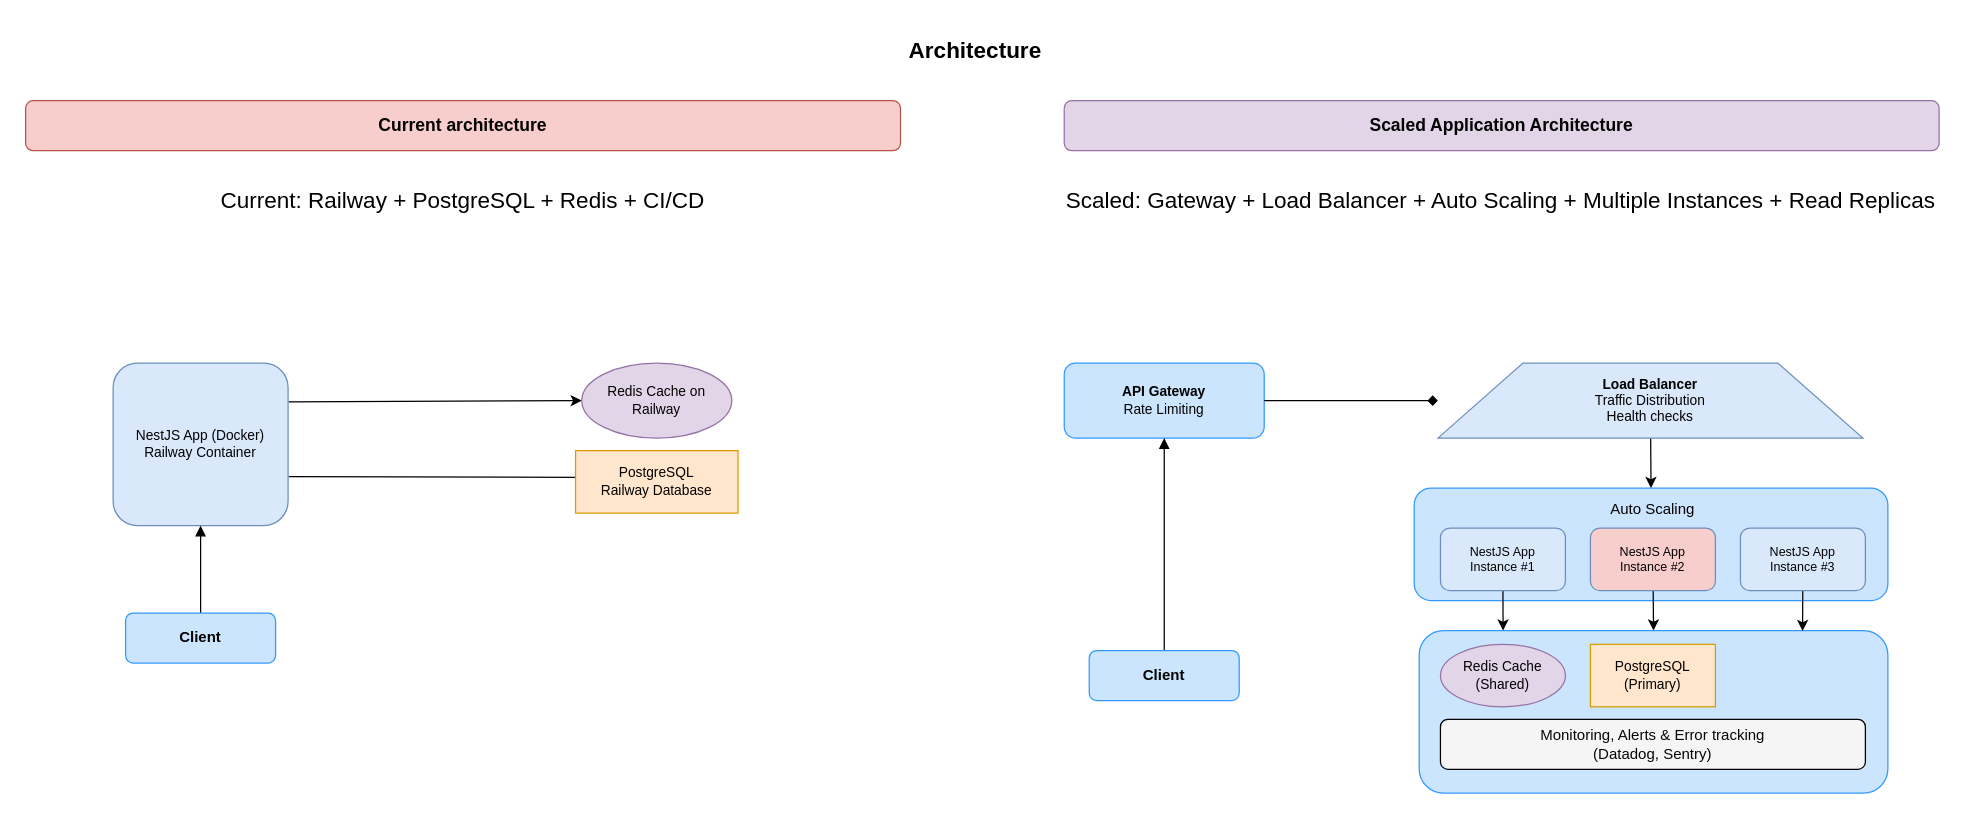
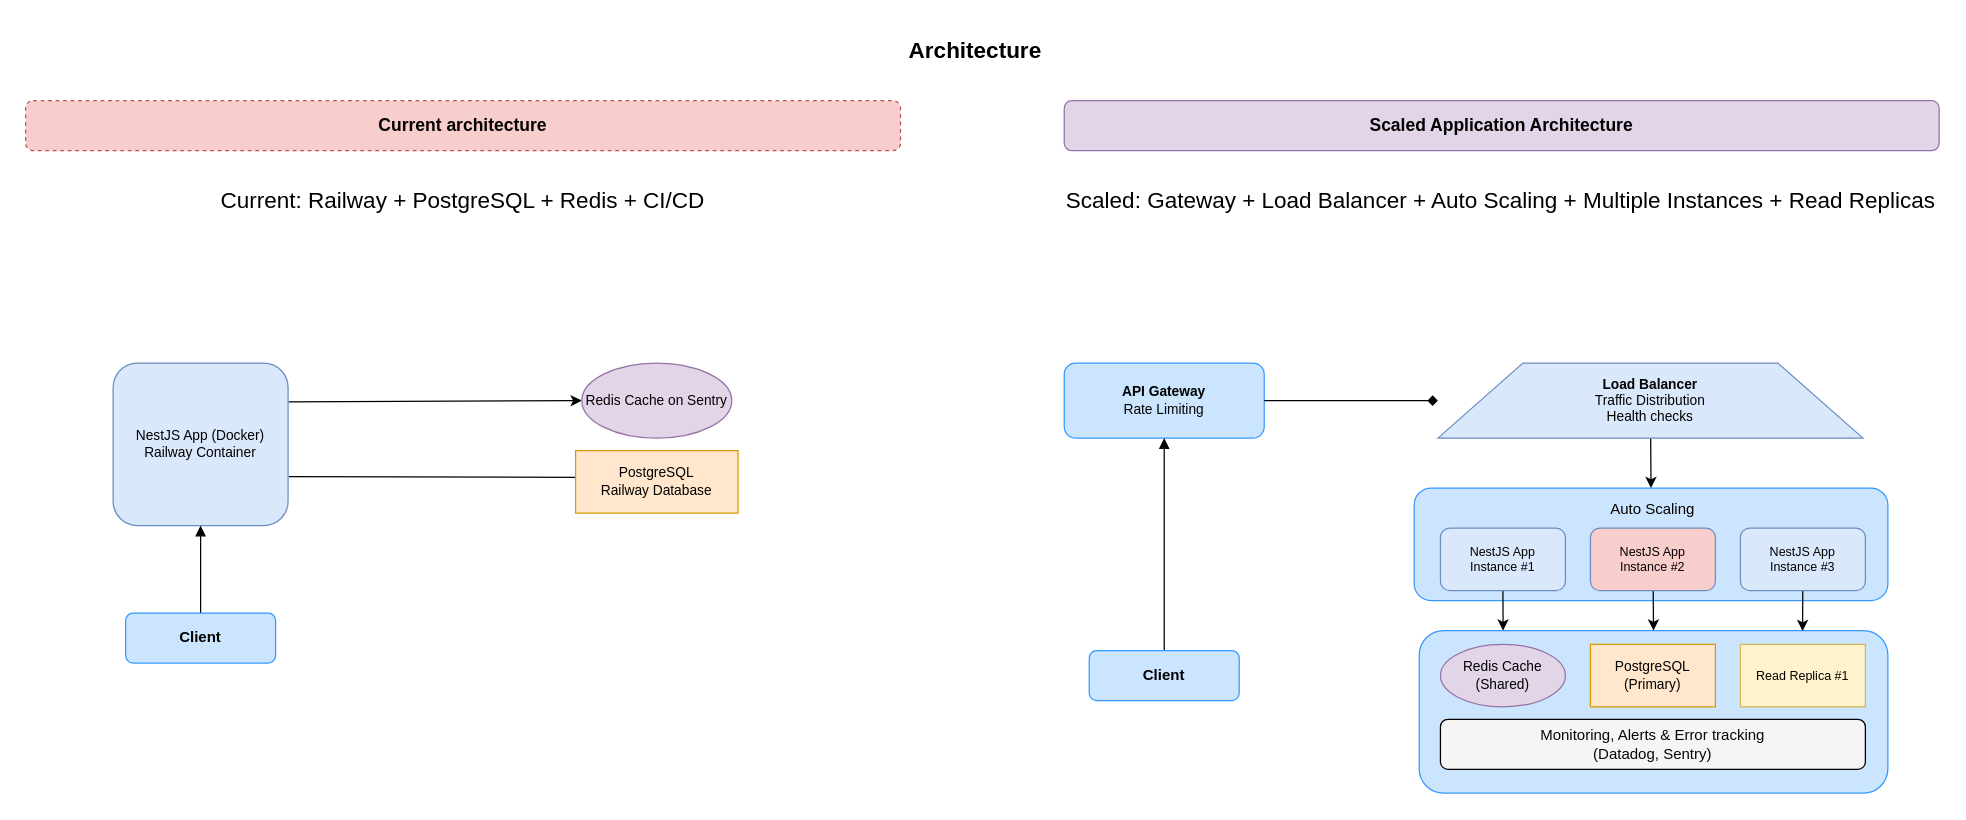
node "Current architecture": style solid -> dashed
node "Redis Cache on Railway": label "Redis Cache on Railway" -> "Redis Cache on Sentry"
node "Read Replica #1": added
